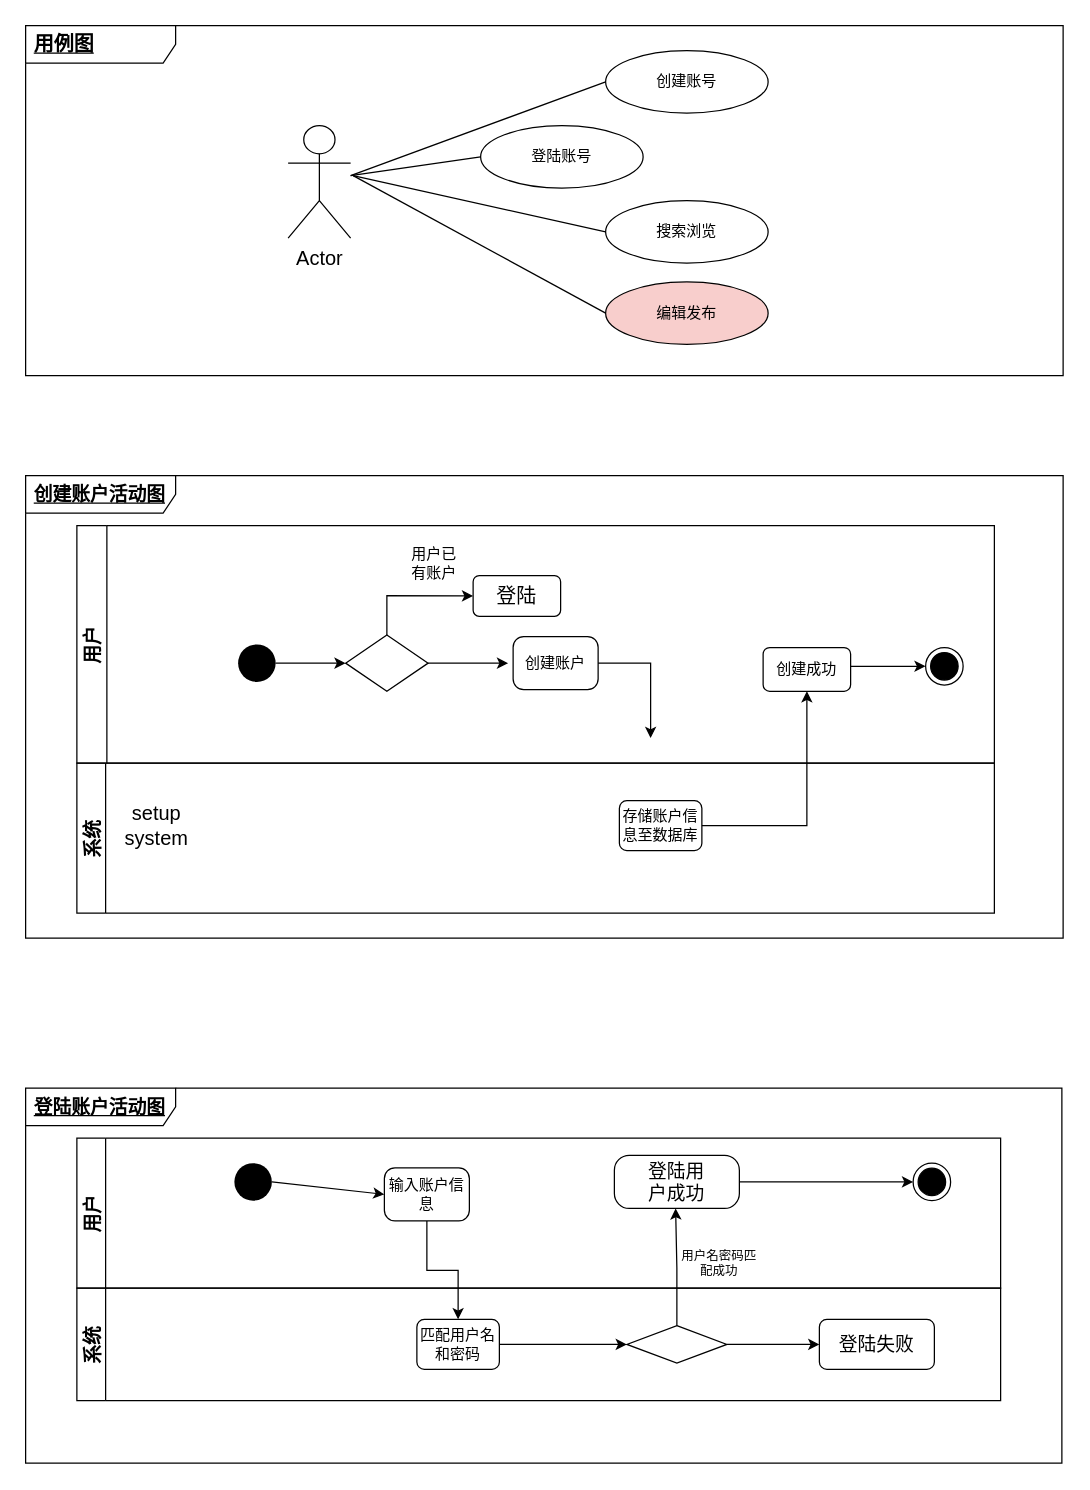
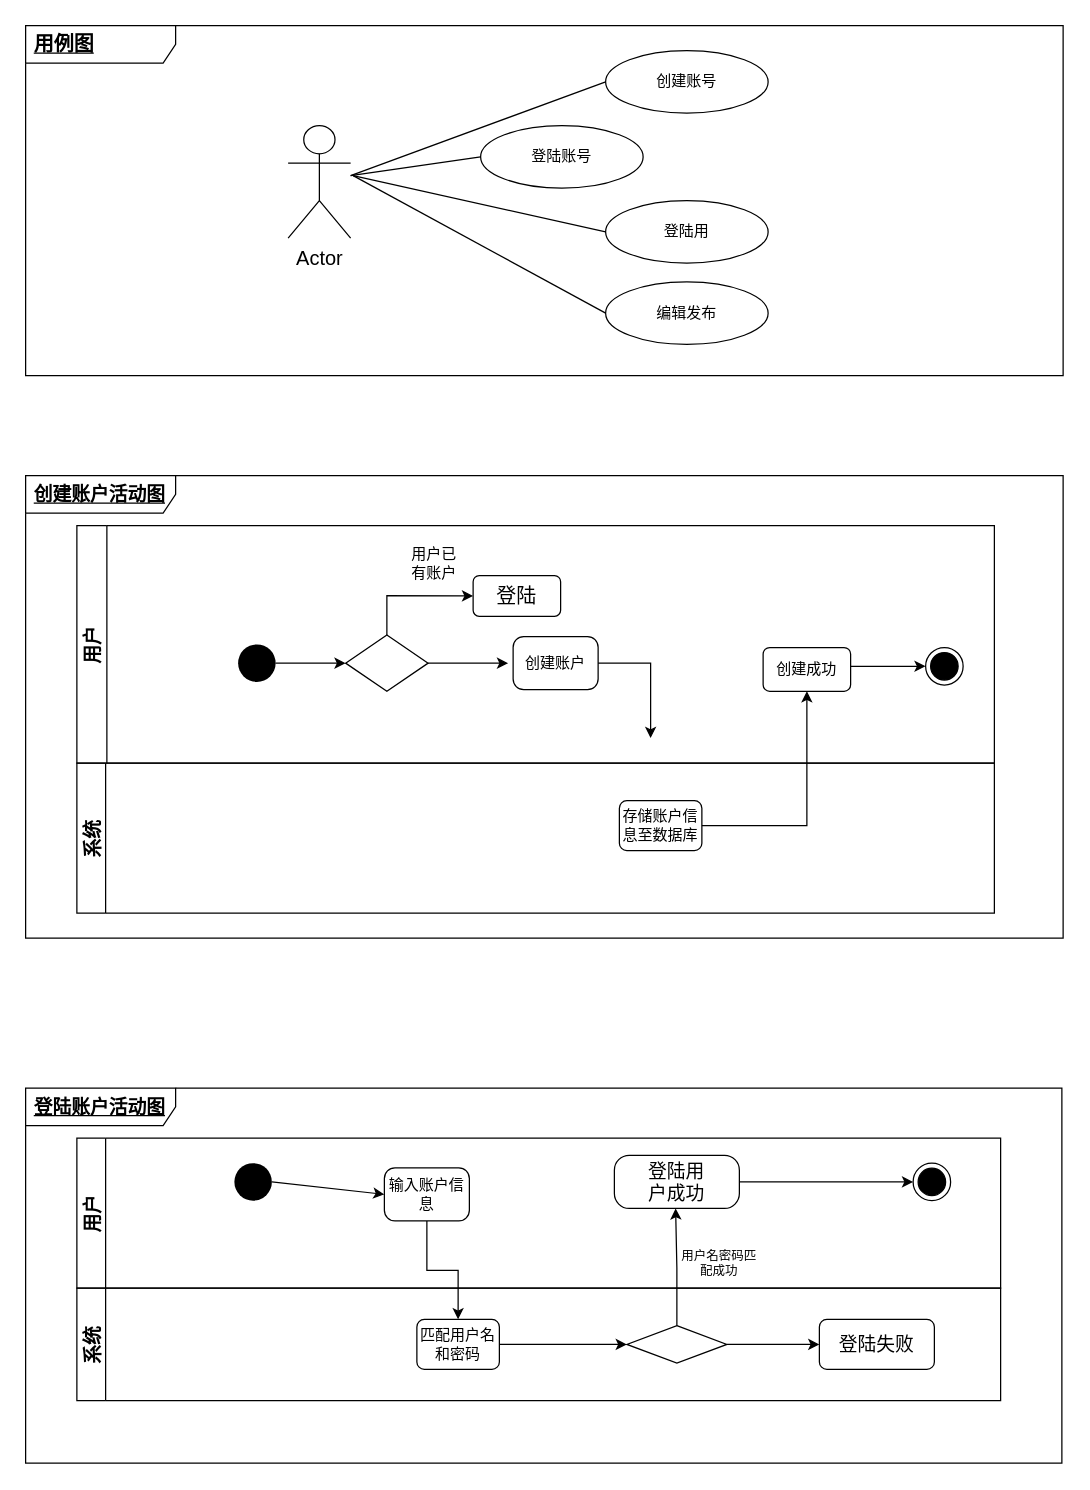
node "搜索浏览": label "搜索浏览" -> "登陆用"
node "编辑发布": fillcolor #f8cecc -> #ffffff
node "setup system": removed
